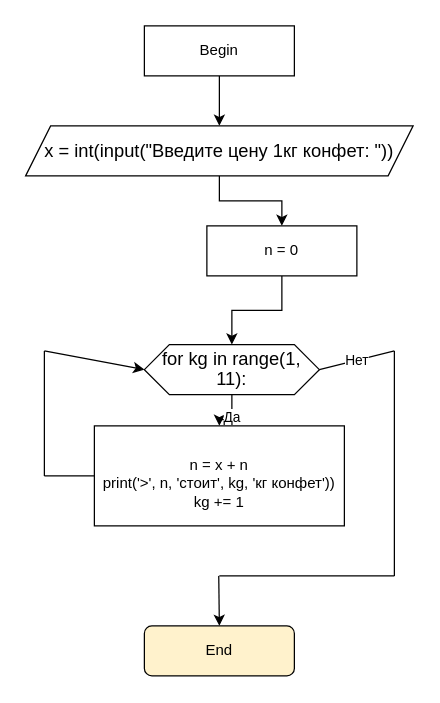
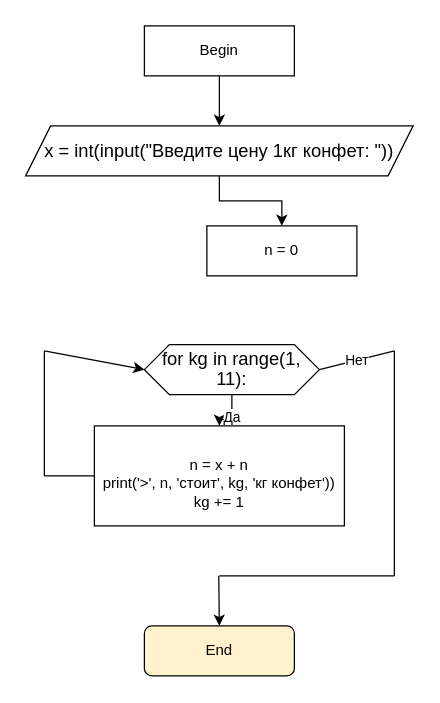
edge "n = 0" -> "for kg in range(1, 11):": removed
